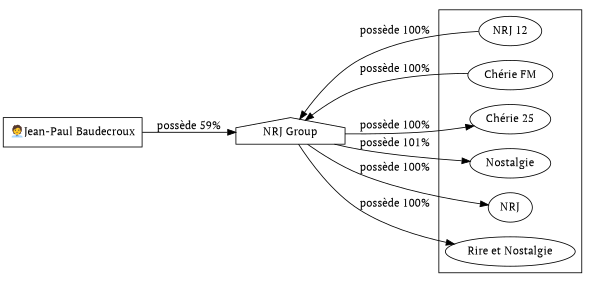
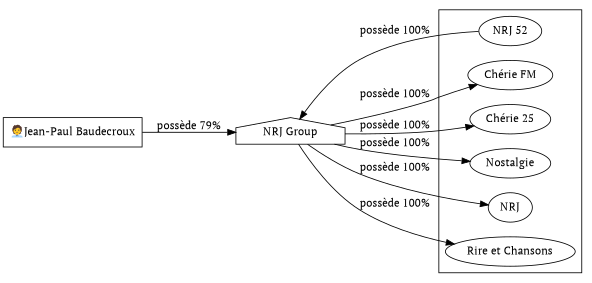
node "NRJ 12": label "NRJ 12" -> "NRJ 52"
edge "Chérie FM" -> "NRJ Group": reversed
edge "🧑‍💼Jean-Paul Baudecroux" -> "NRJ Group": label "possède 59%" -> "possède 79%"
edge "NRJ Group" -> "Nostalgie": label "possède 101%" -> "possède 100%"
node "Rire et Nostalgie": label "Rire et Nostalgie" -> "Rire et Chansons"
